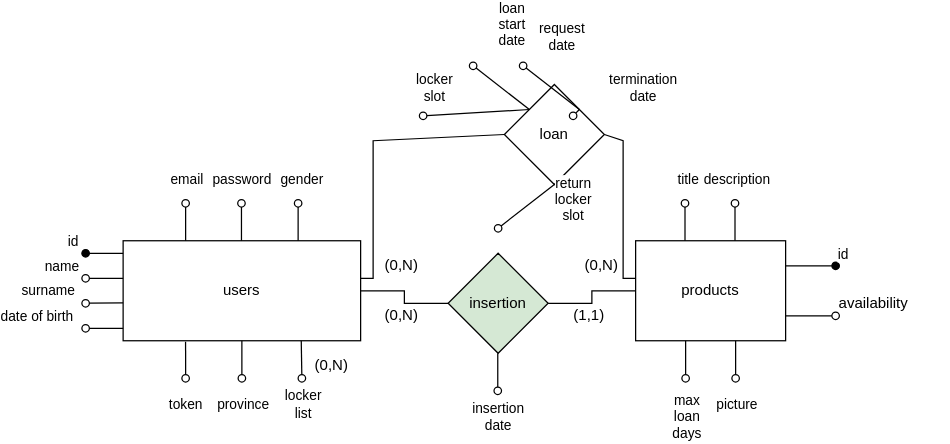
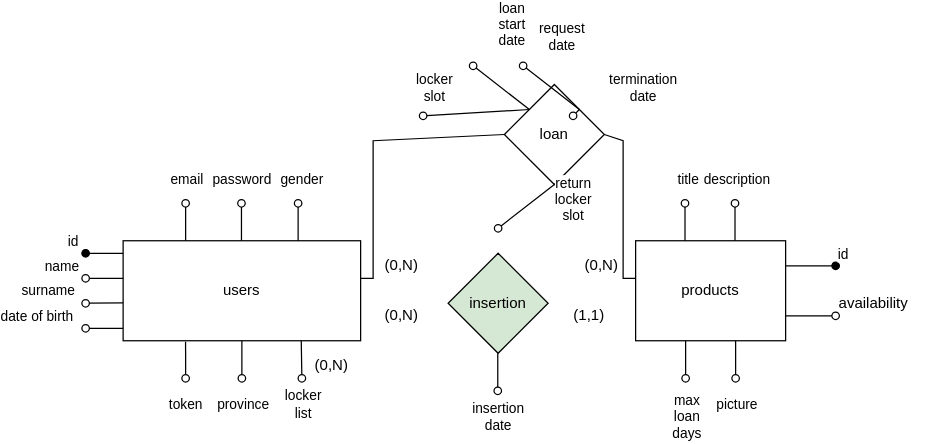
edge "users" -- "insertion": removed
edge "products" -- "insertion": removed
